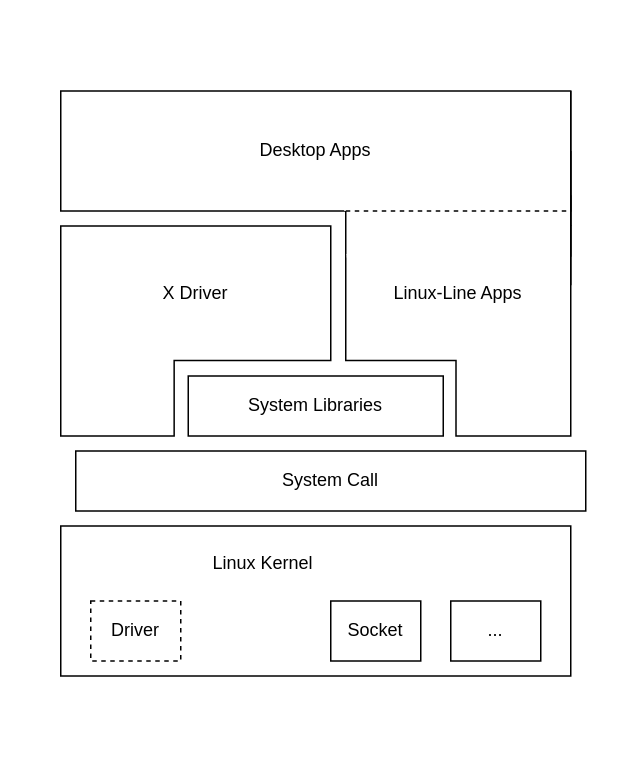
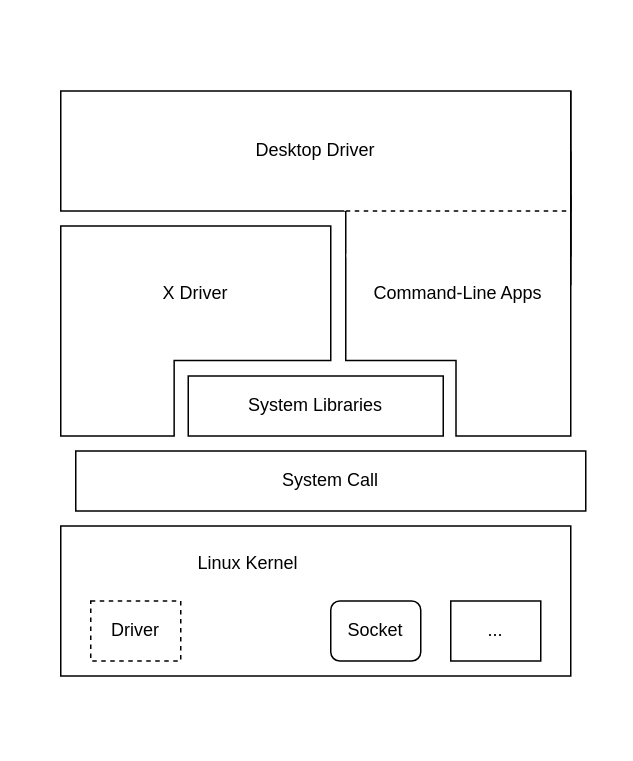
node "Desktop Apps": label "Desktop Apps" -> "Desktop Driver"
node "Linux-Line Apps": label "Linux-Line Apps" -> "Command-Line Apps"
node "Linux Kernel": moved (263, 563) -> (248, 563)
node "Socket": shape rectangle -> rounded rectangle
